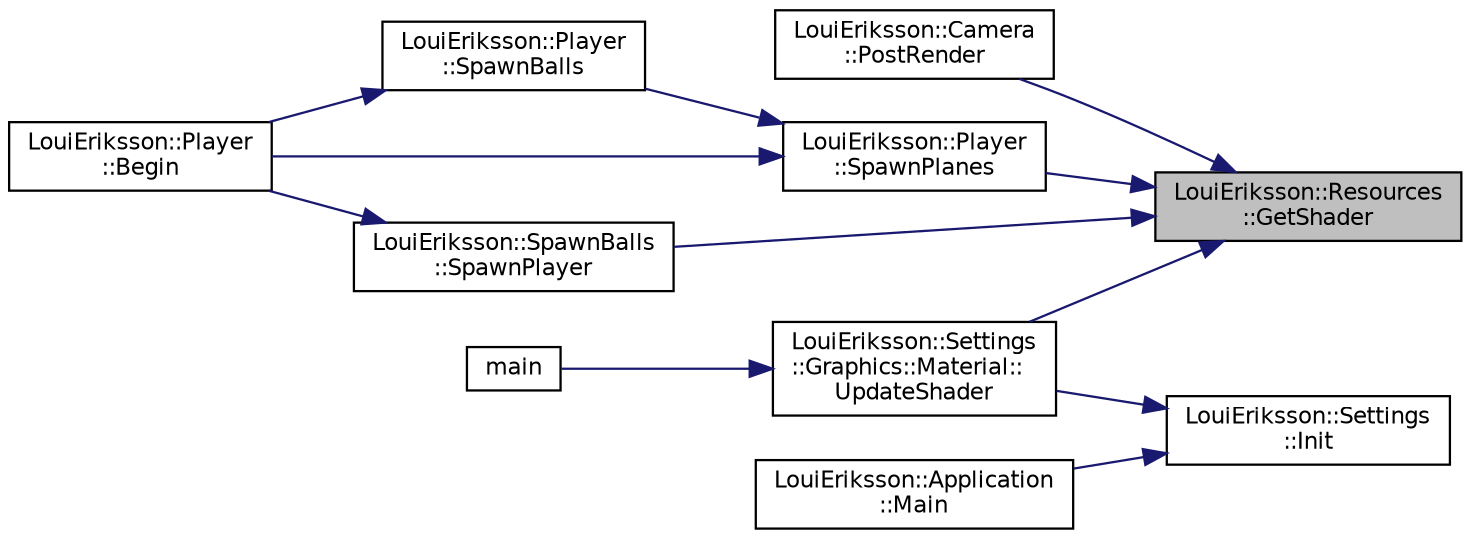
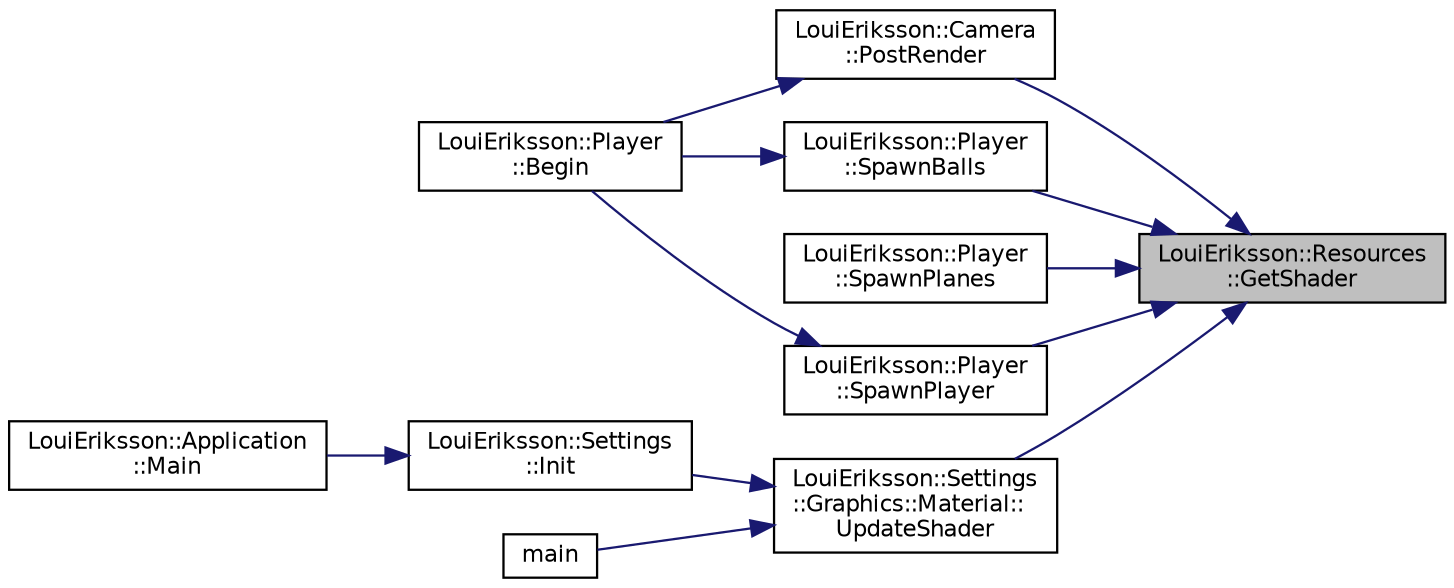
edge "LouiEriksson::Player ::SpawnBalls" -> "LouiEriksson::Player ::SpawnPlanes": now "LouiEriksson::Player ::SpawnBalls" -> "LouiEriksson::Resources ::GetShader"
edge "LouiEriksson::Player ::Begin" -> "LouiEriksson::Player ::SpawnPlanes": now "LouiEriksson::Player ::Begin" -> "LouiEriksson::Camera ::PostRender"
node "LouiEriksson::SpawnBalls ::SpawnPlayer": label "LouiEriksson::SpawnBalls ::SpawnPlayer" -> "LouiEriksson::Player ::SpawnPlayer"
edge "LouiEriksson::Settings ::Graphics::Material:: UpdateShader" -> "LouiEriksson::Settings ::Init": reversed
